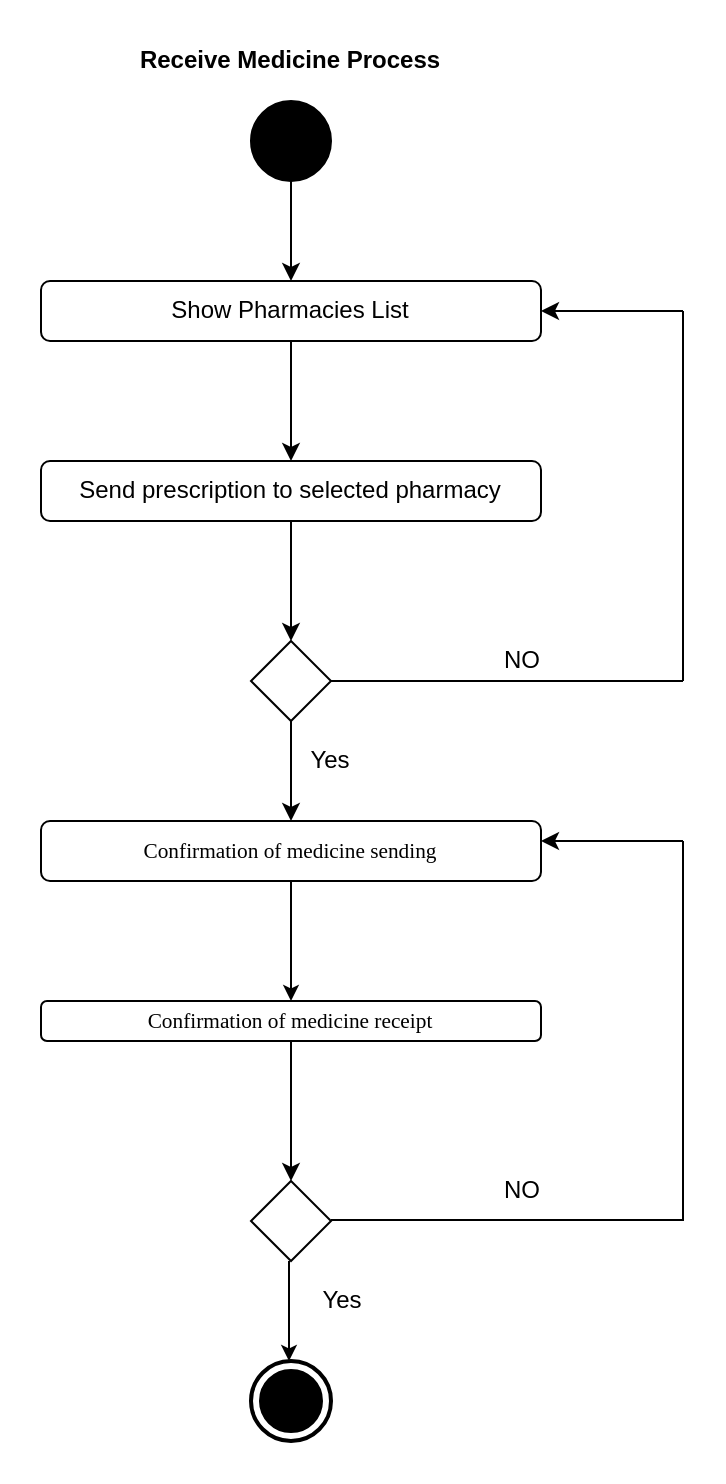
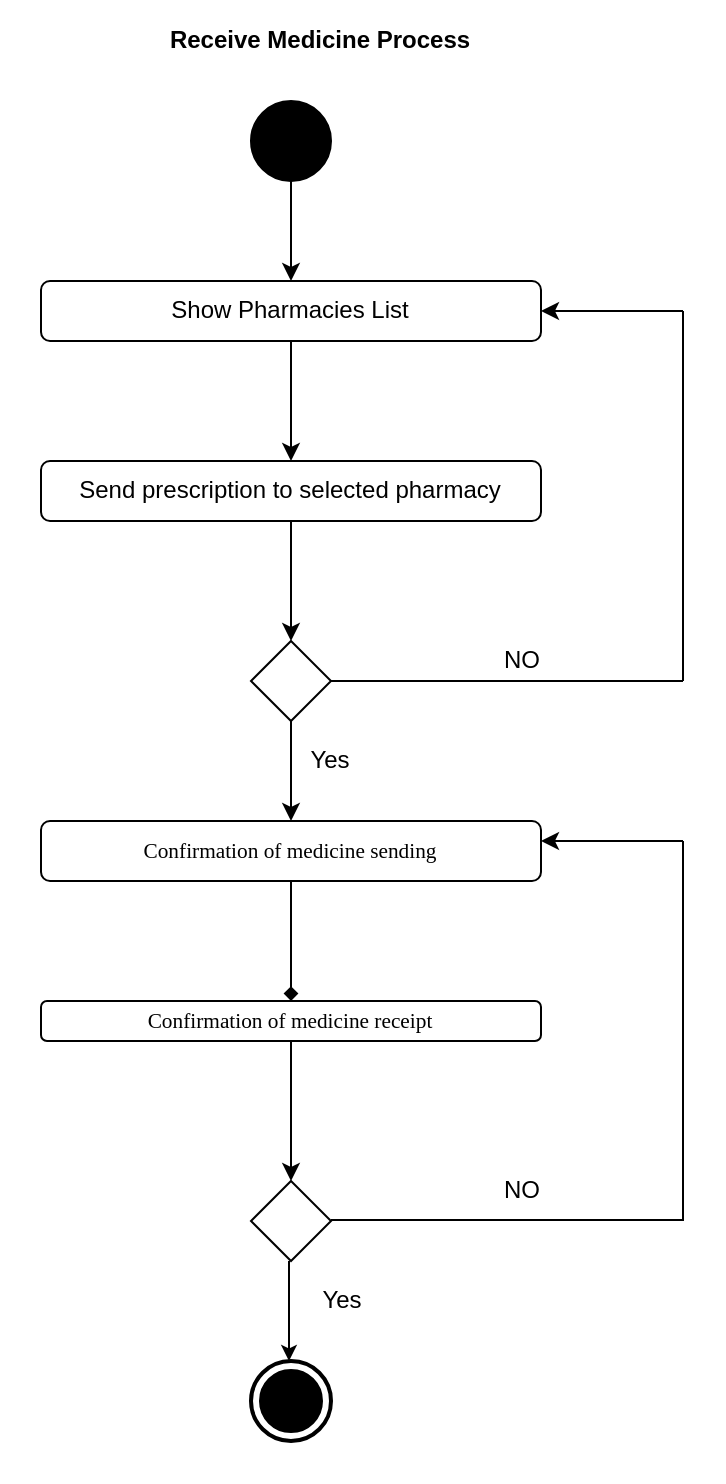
node "Receive Medicine Process": moved (291, 61) -> (321, 41)
edge "Confirmation of medicine sending" -> "Confirmation of medicine receipt": arrowhead classic -> diamond
